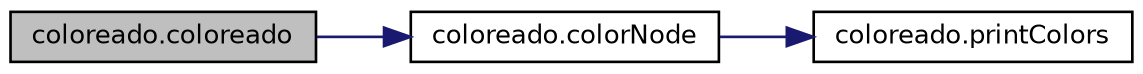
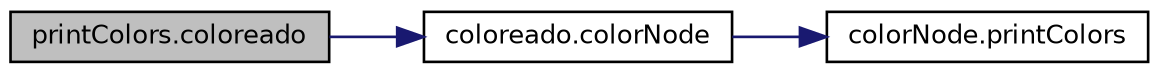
node "coloreado.coloreado": label "coloreado.coloreado" -> "printColors.coloreado"
node "coloreado.printColors": label "coloreado.printColors" -> "colorNode.printColors"
